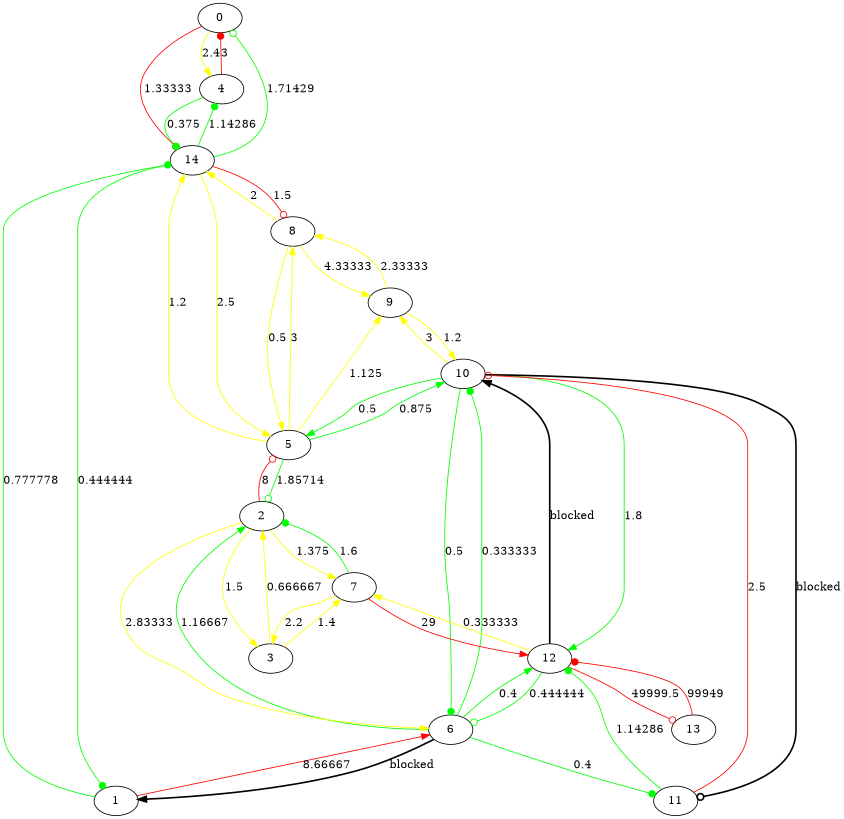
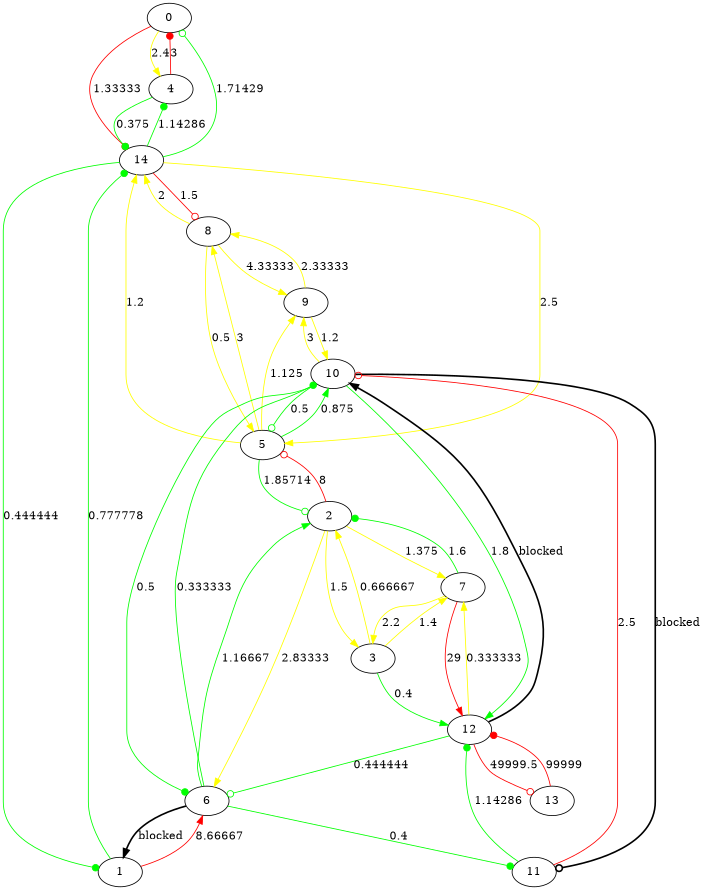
edge "10" -> "5": arrowhead normal -> odot
edge "6" -> "12": now "3" -> "12"
edge "13" -> "12": label "99949" -> "99999"
